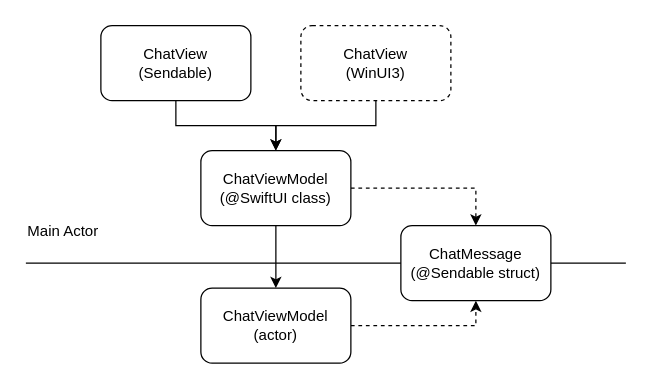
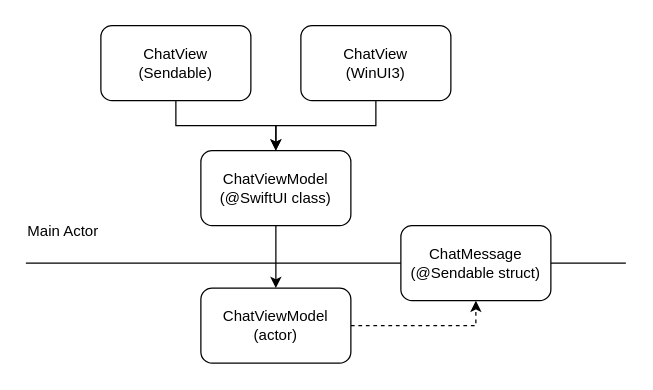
node "ChatView (WinUI3)": style dashed -> solid
edge "ChatViewModel (@SwiftUI class)" -> "ChatMessage (@Sendable struct)": removed
